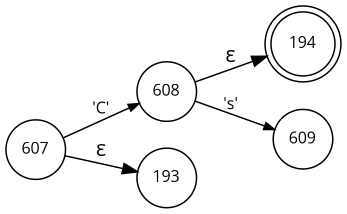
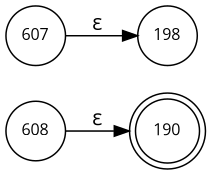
node "194": label "194" -> "190"
edge "607" -> "608": removed, label "'C'"
node "609": removed
node "193": label "193" -> "198"
